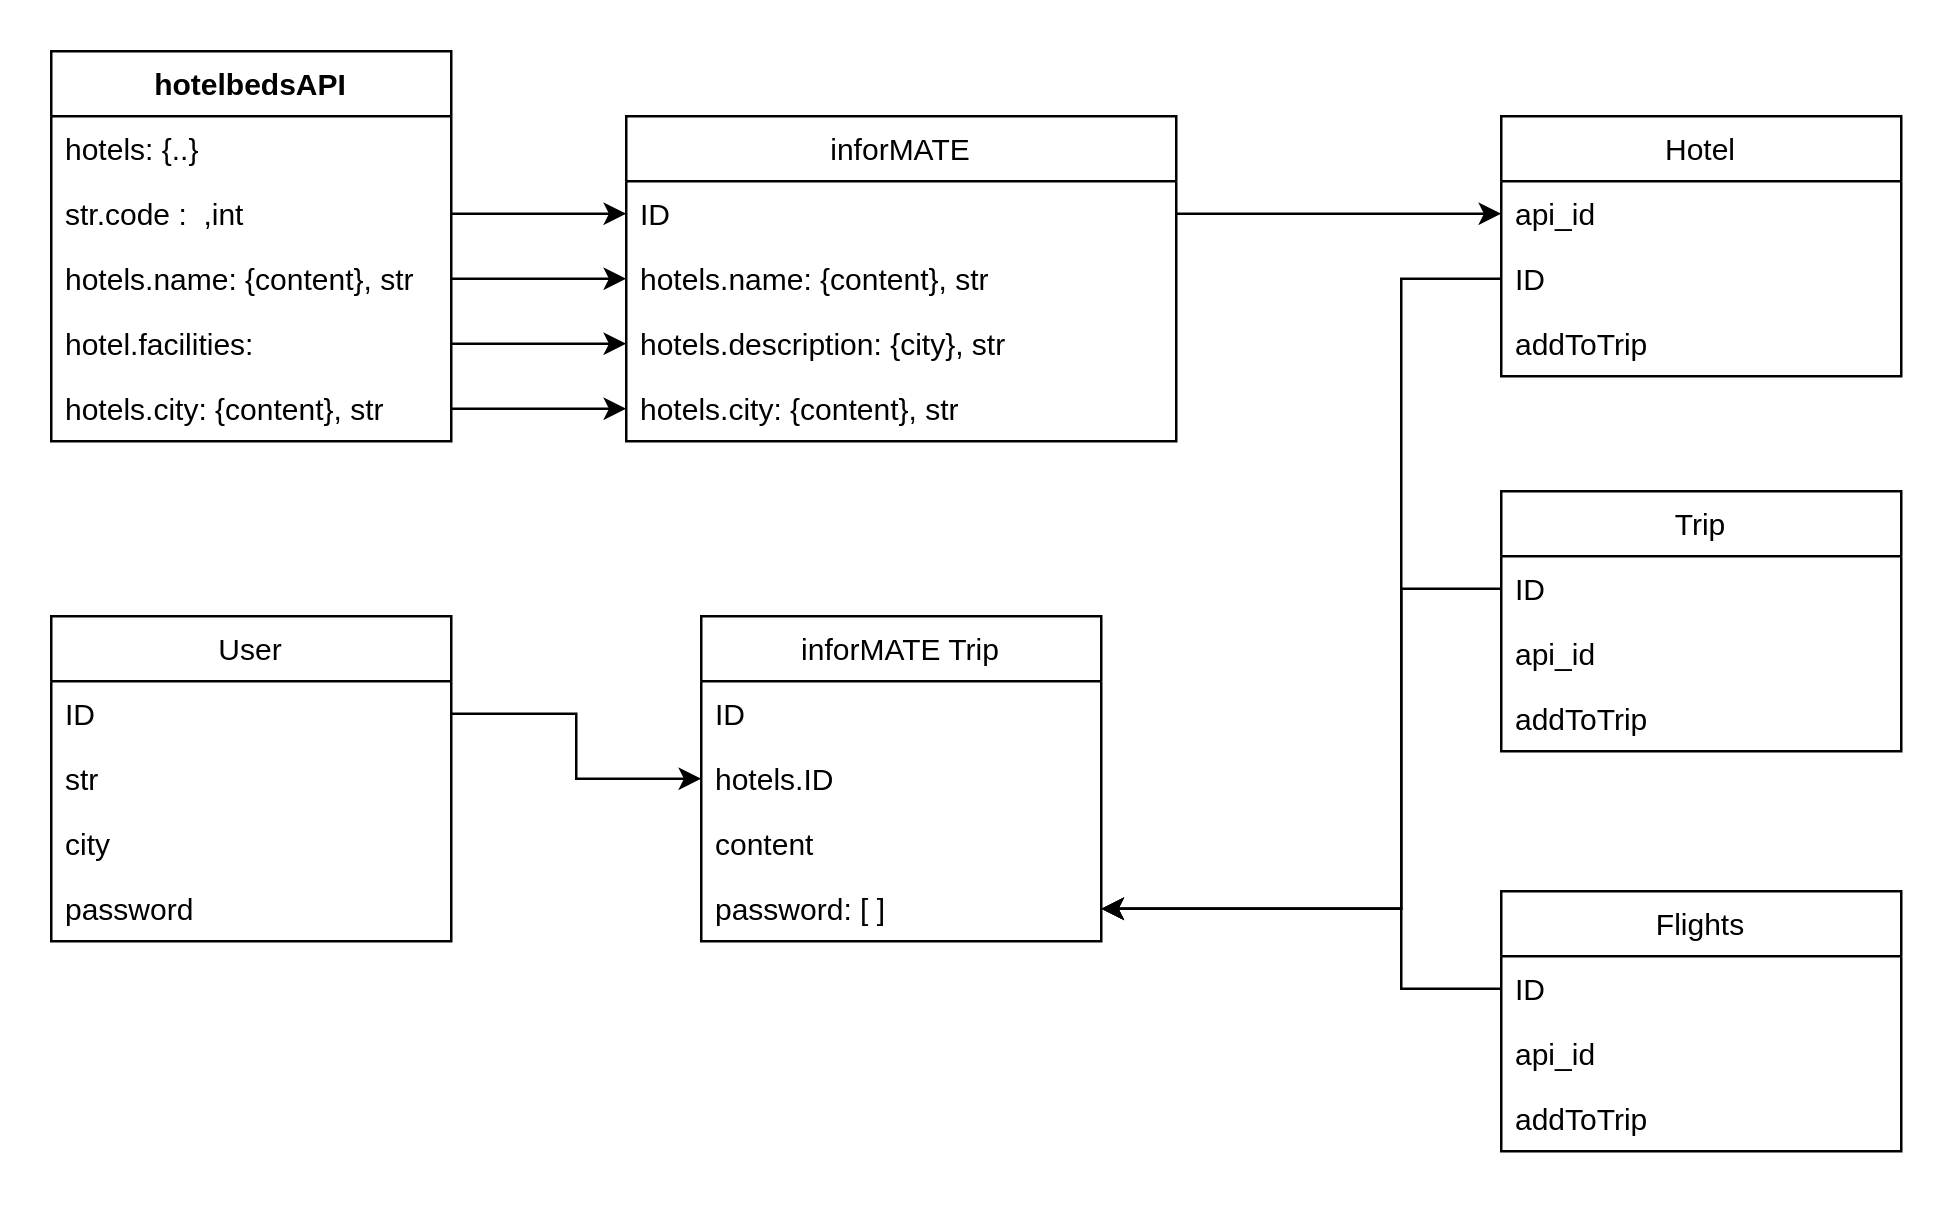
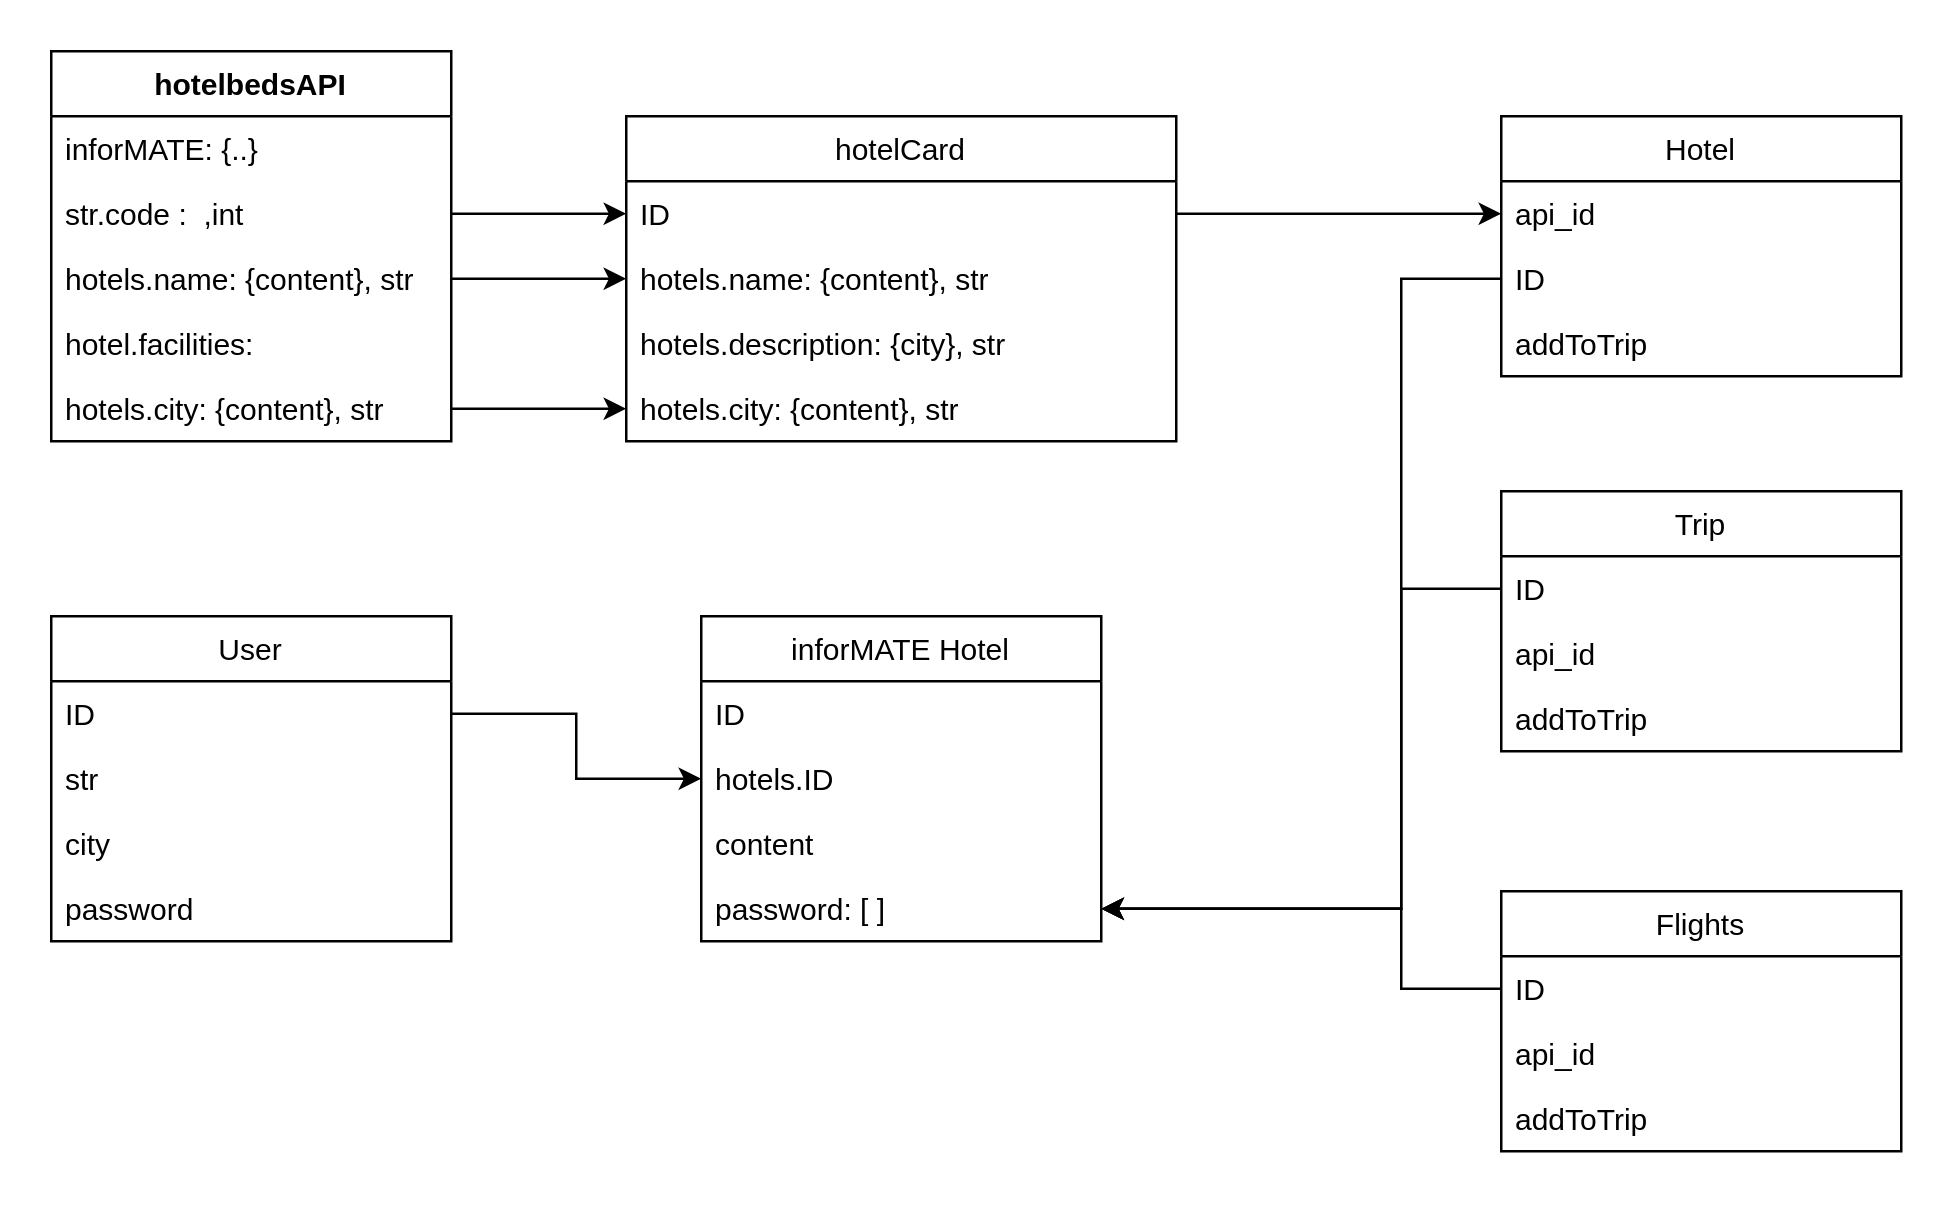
node "hotels: {..}": label "hotels: {..}" -> "inforMATE: {..}"
node "inforMATE": label "inforMATE" -> "hotelCard"
edge "hotel.facilities:" -> "hotels.description: {city}, str": removed
node "inforMATE Trip": label "inforMATE Trip" -> "inforMATE Hotel"
